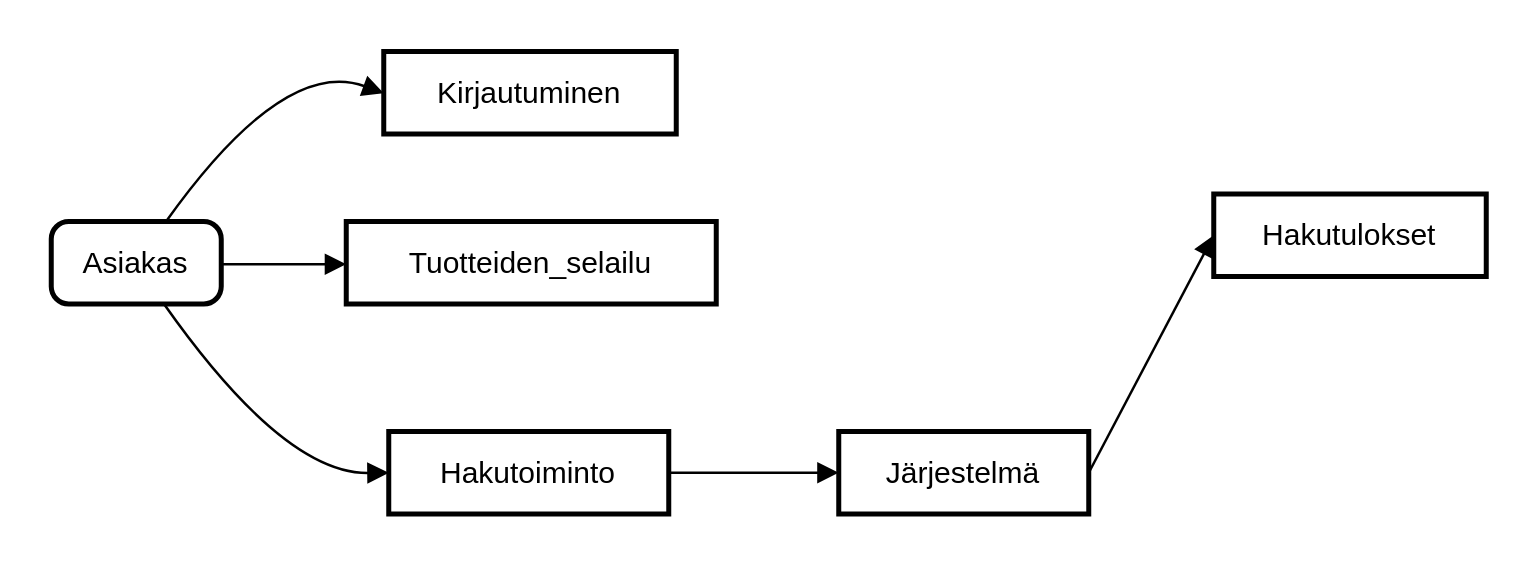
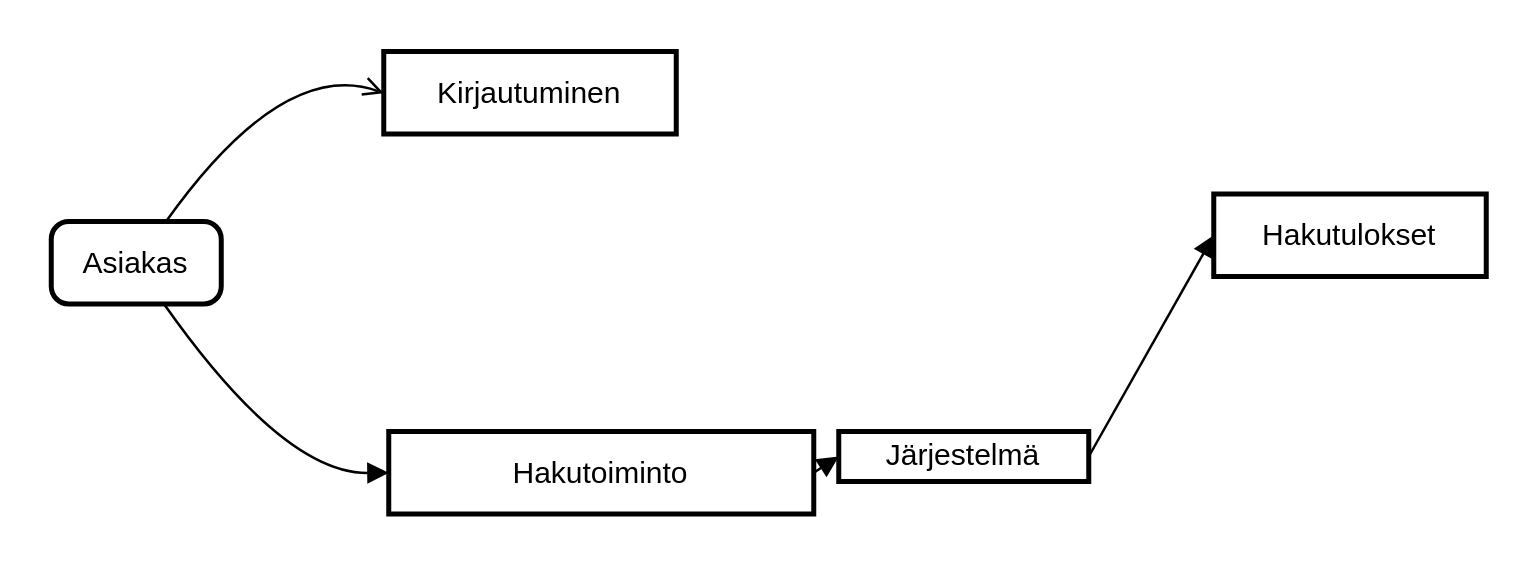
edge "Asiakas" -> "Kirjautuminen": arrowhead block -> open
node "Tuotteiden_selailu": removed
edge "Asiakas" -> "Tuotteiden_selailu": removed
node "Hakutoiminto": size 280x83 -> 425x83
node "Järjestelmä": size 250x83 -> 250x50
